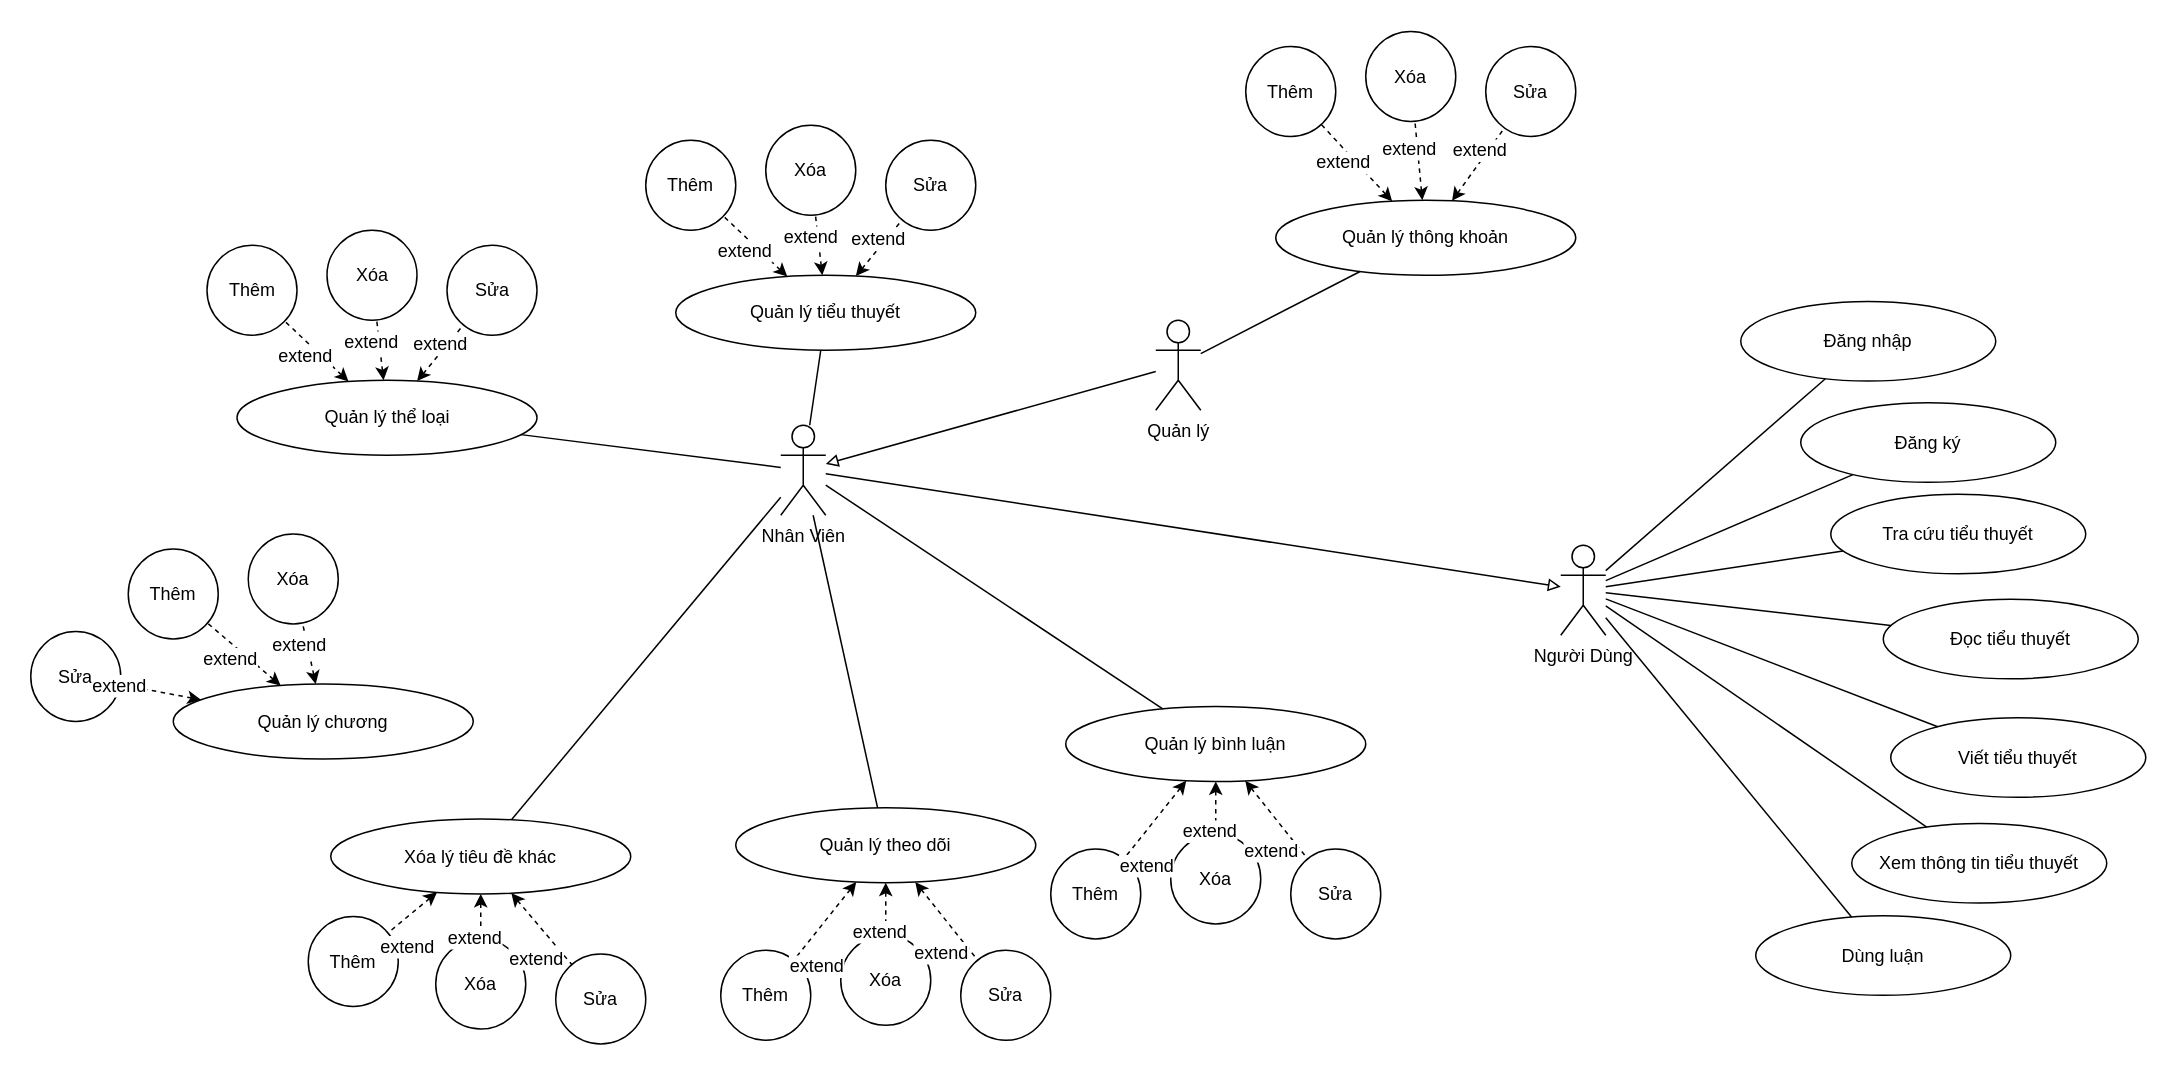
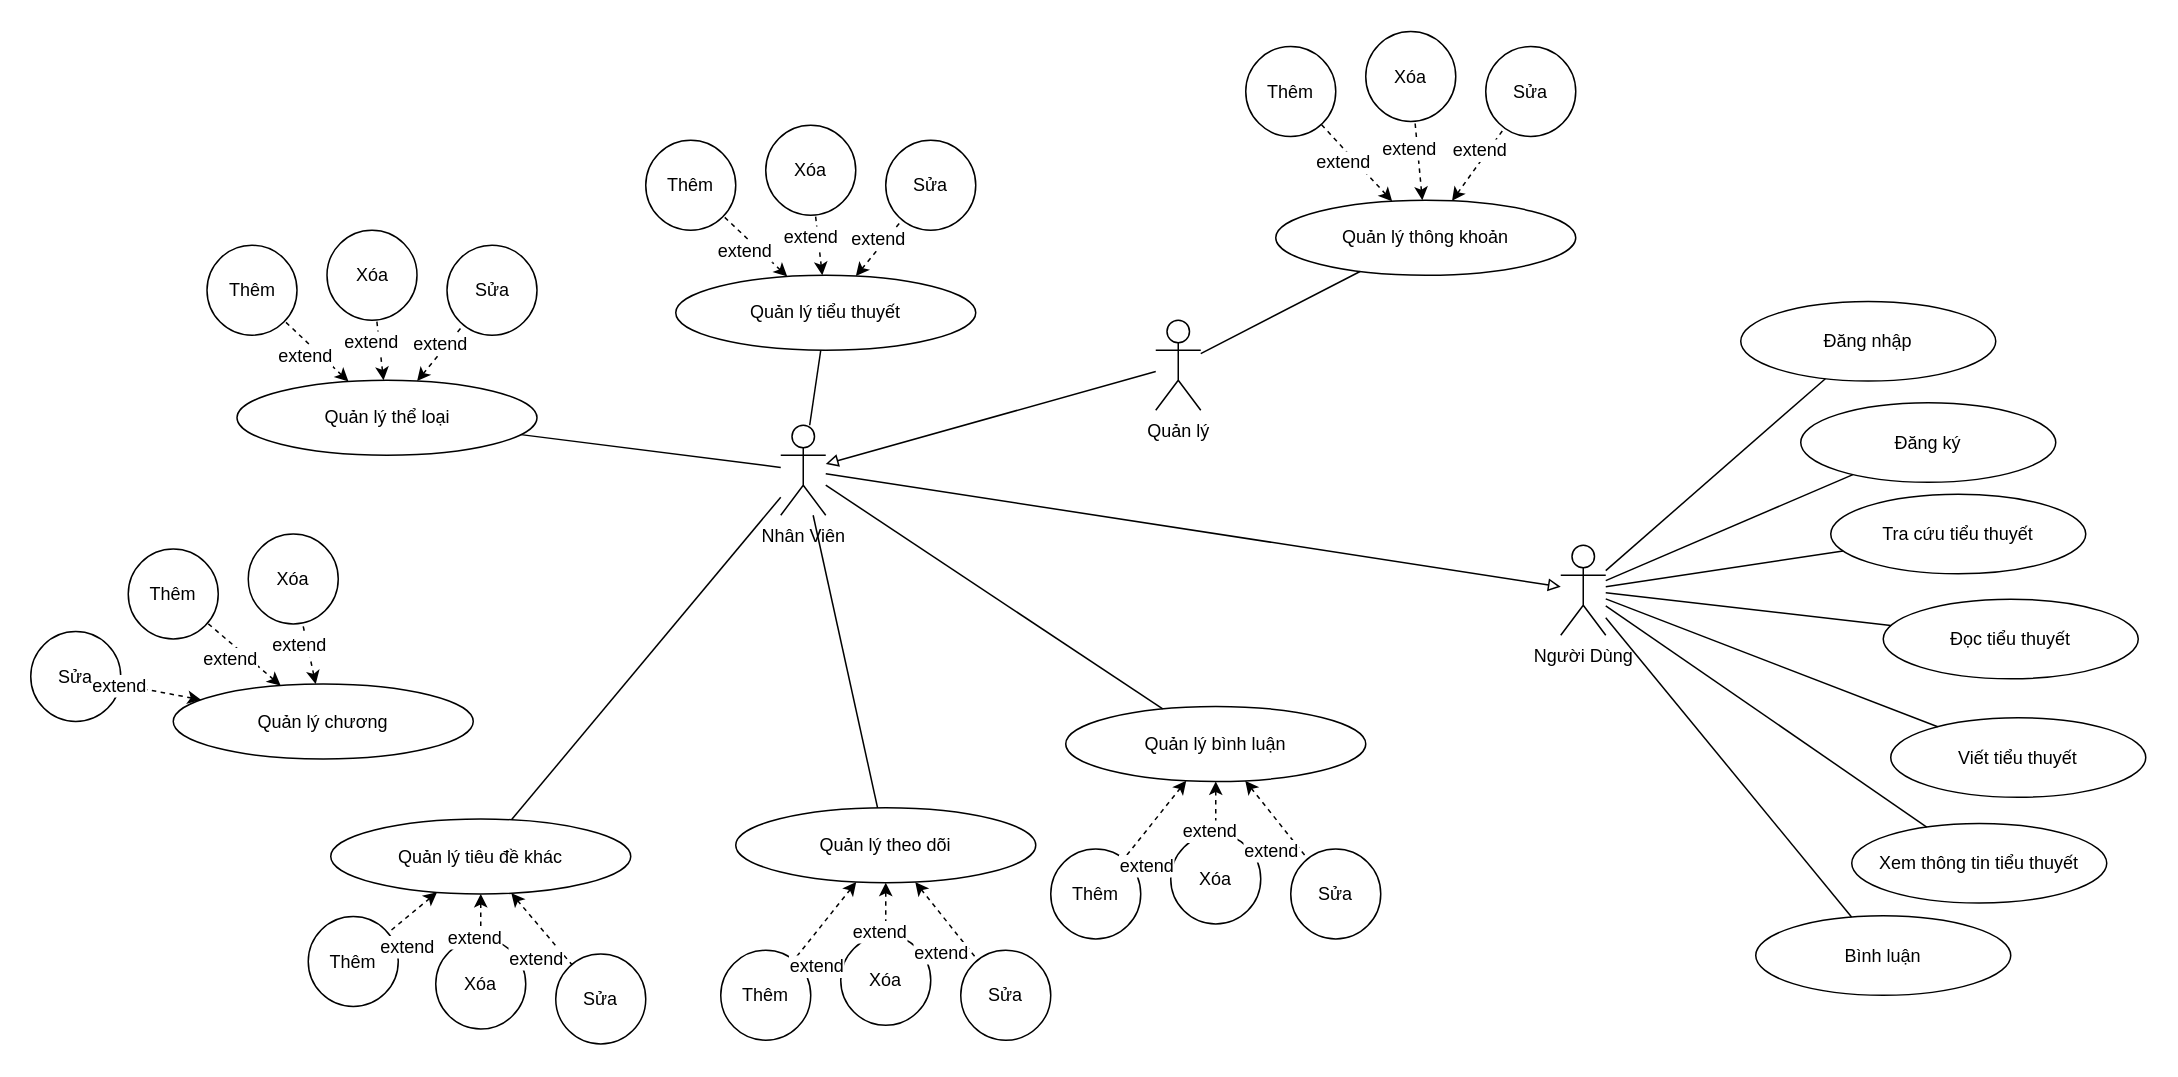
node "Xóa lý tiêu đề khác": label "Xóa lý tiêu đề khác" -> "Quản lý tiêu đề khác"
node "Dùng luận": label "Dùng luận" -> "Bình luận"
